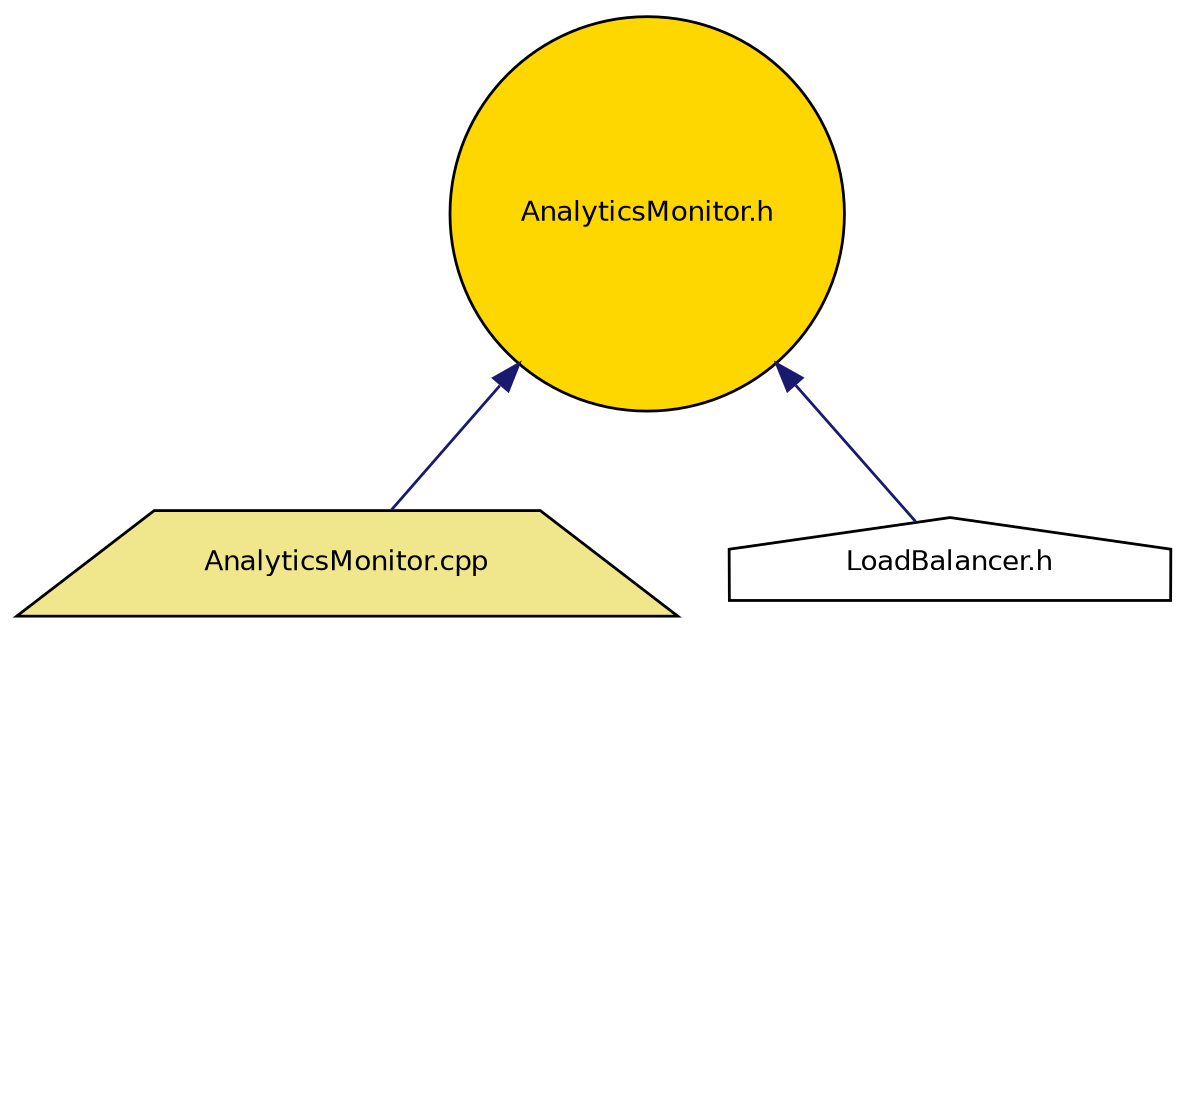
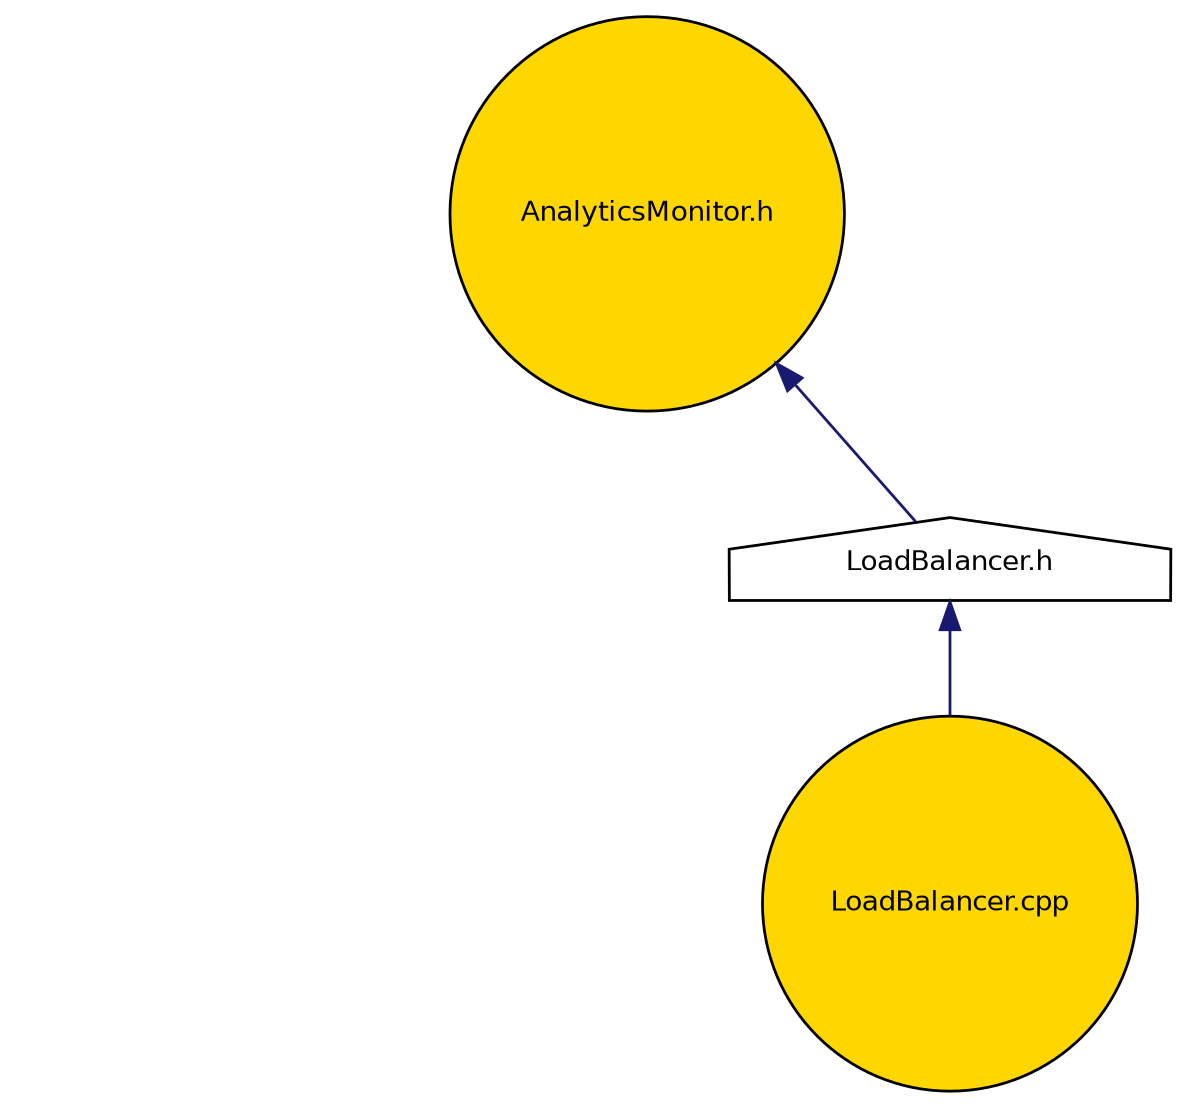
node "AnalyticsMonitor.cpp": removed
node "LoadBalancer.cpp": added
